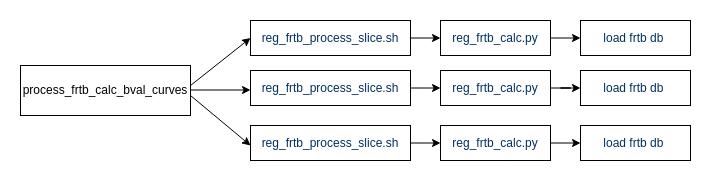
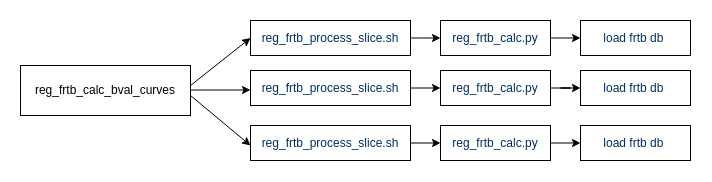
node "process_frtb_calc_bval_curves": label "process_frtb_calc_bval_curves" -> "reg_frtb_calc_bval_curves"
